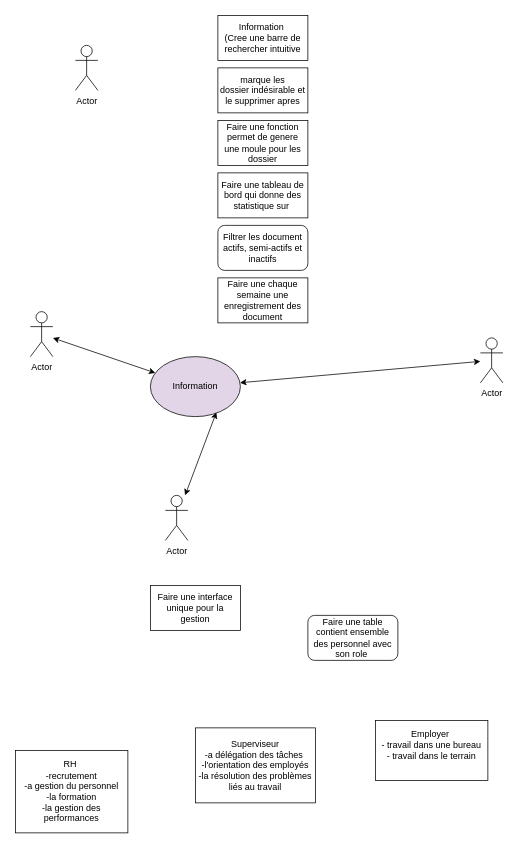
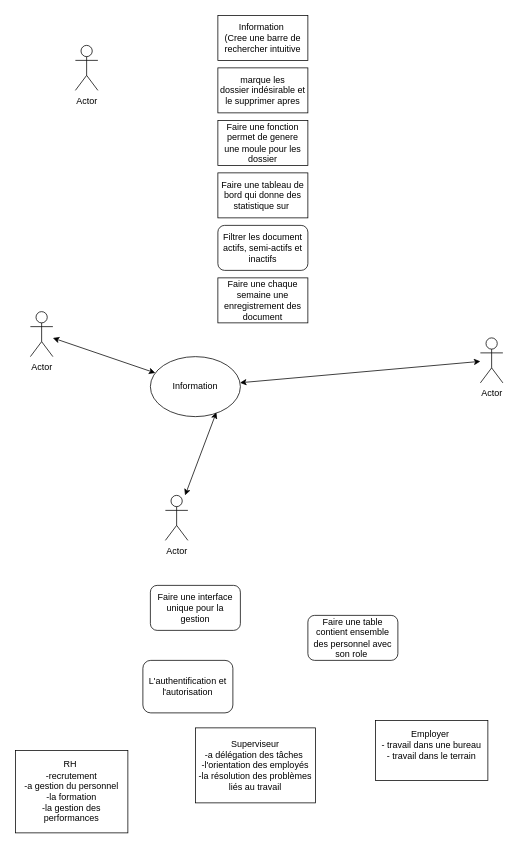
node "Information": fillcolor #e1d5e7 -> #ffffff
node "Faire une interface unique pour la gestion": shape rectangle -> rounded rectangle
node "L'authentification et l'autorisation": added
